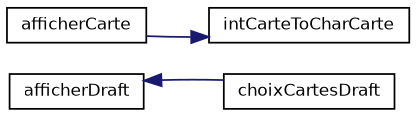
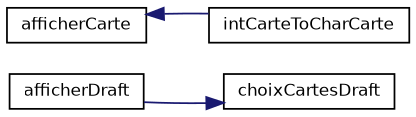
edge "afficherCarte" -> "intCarteToCharCarte": reversed
edge "choixCartesDraft" -> "afficherDraft": reversed
